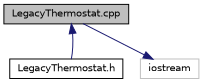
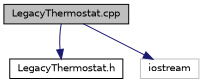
edge "LegacyThermostat.h" -> "LegacyThermostat.cpp": reversed
